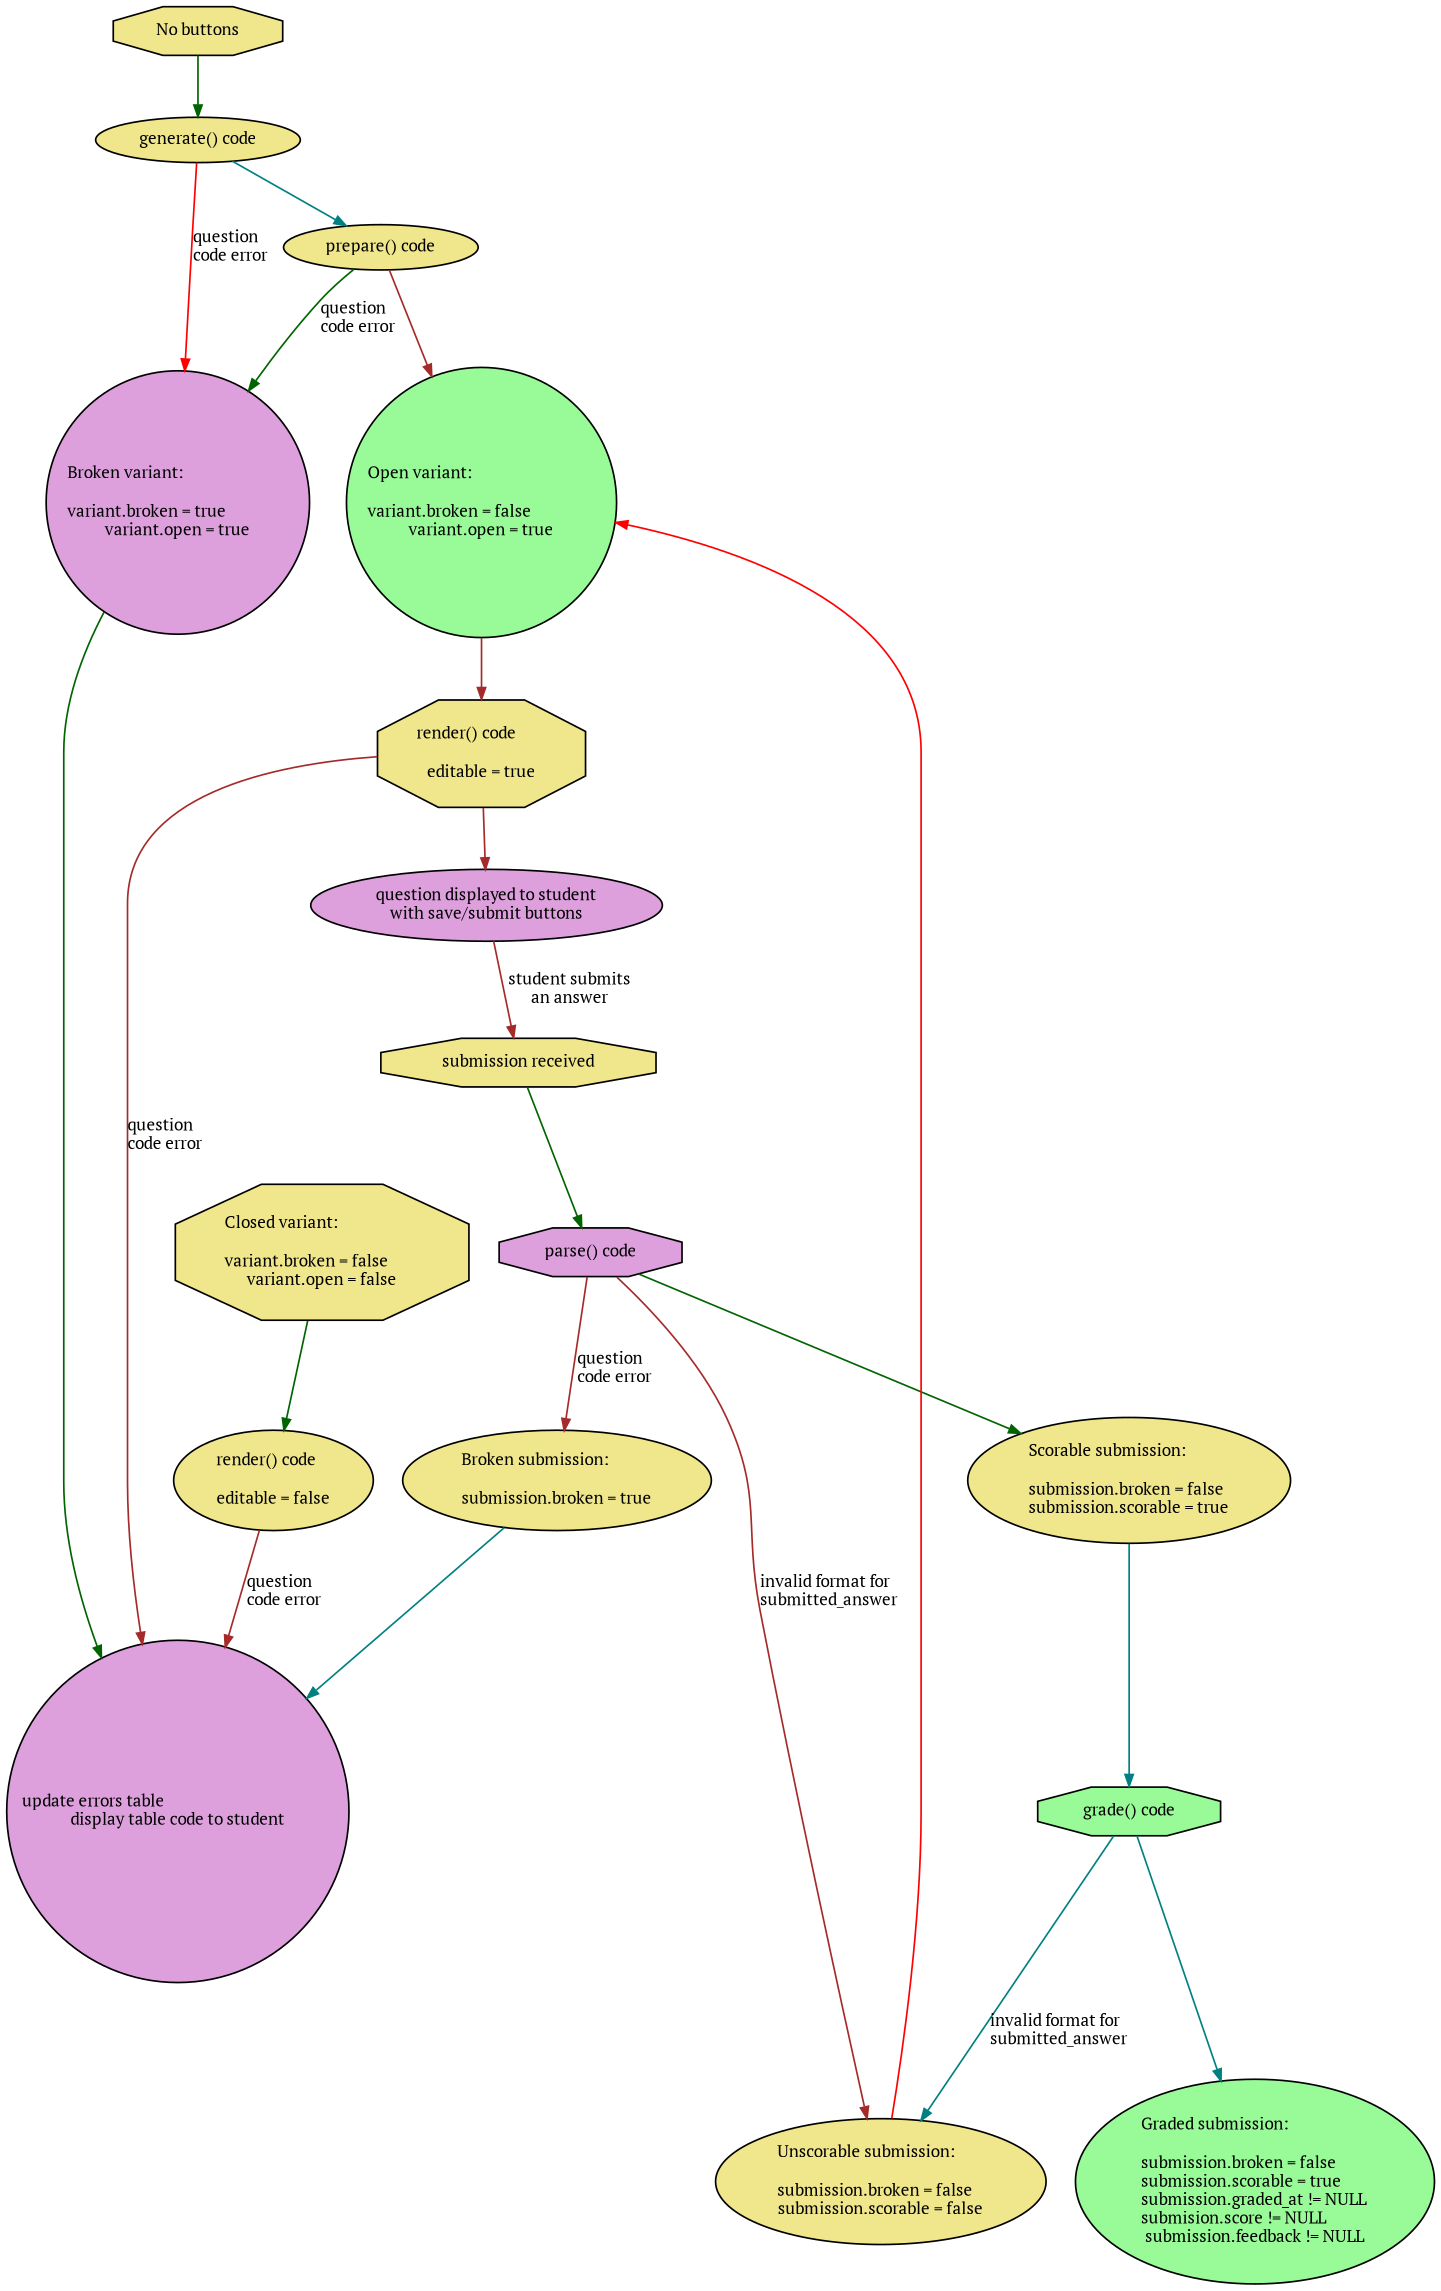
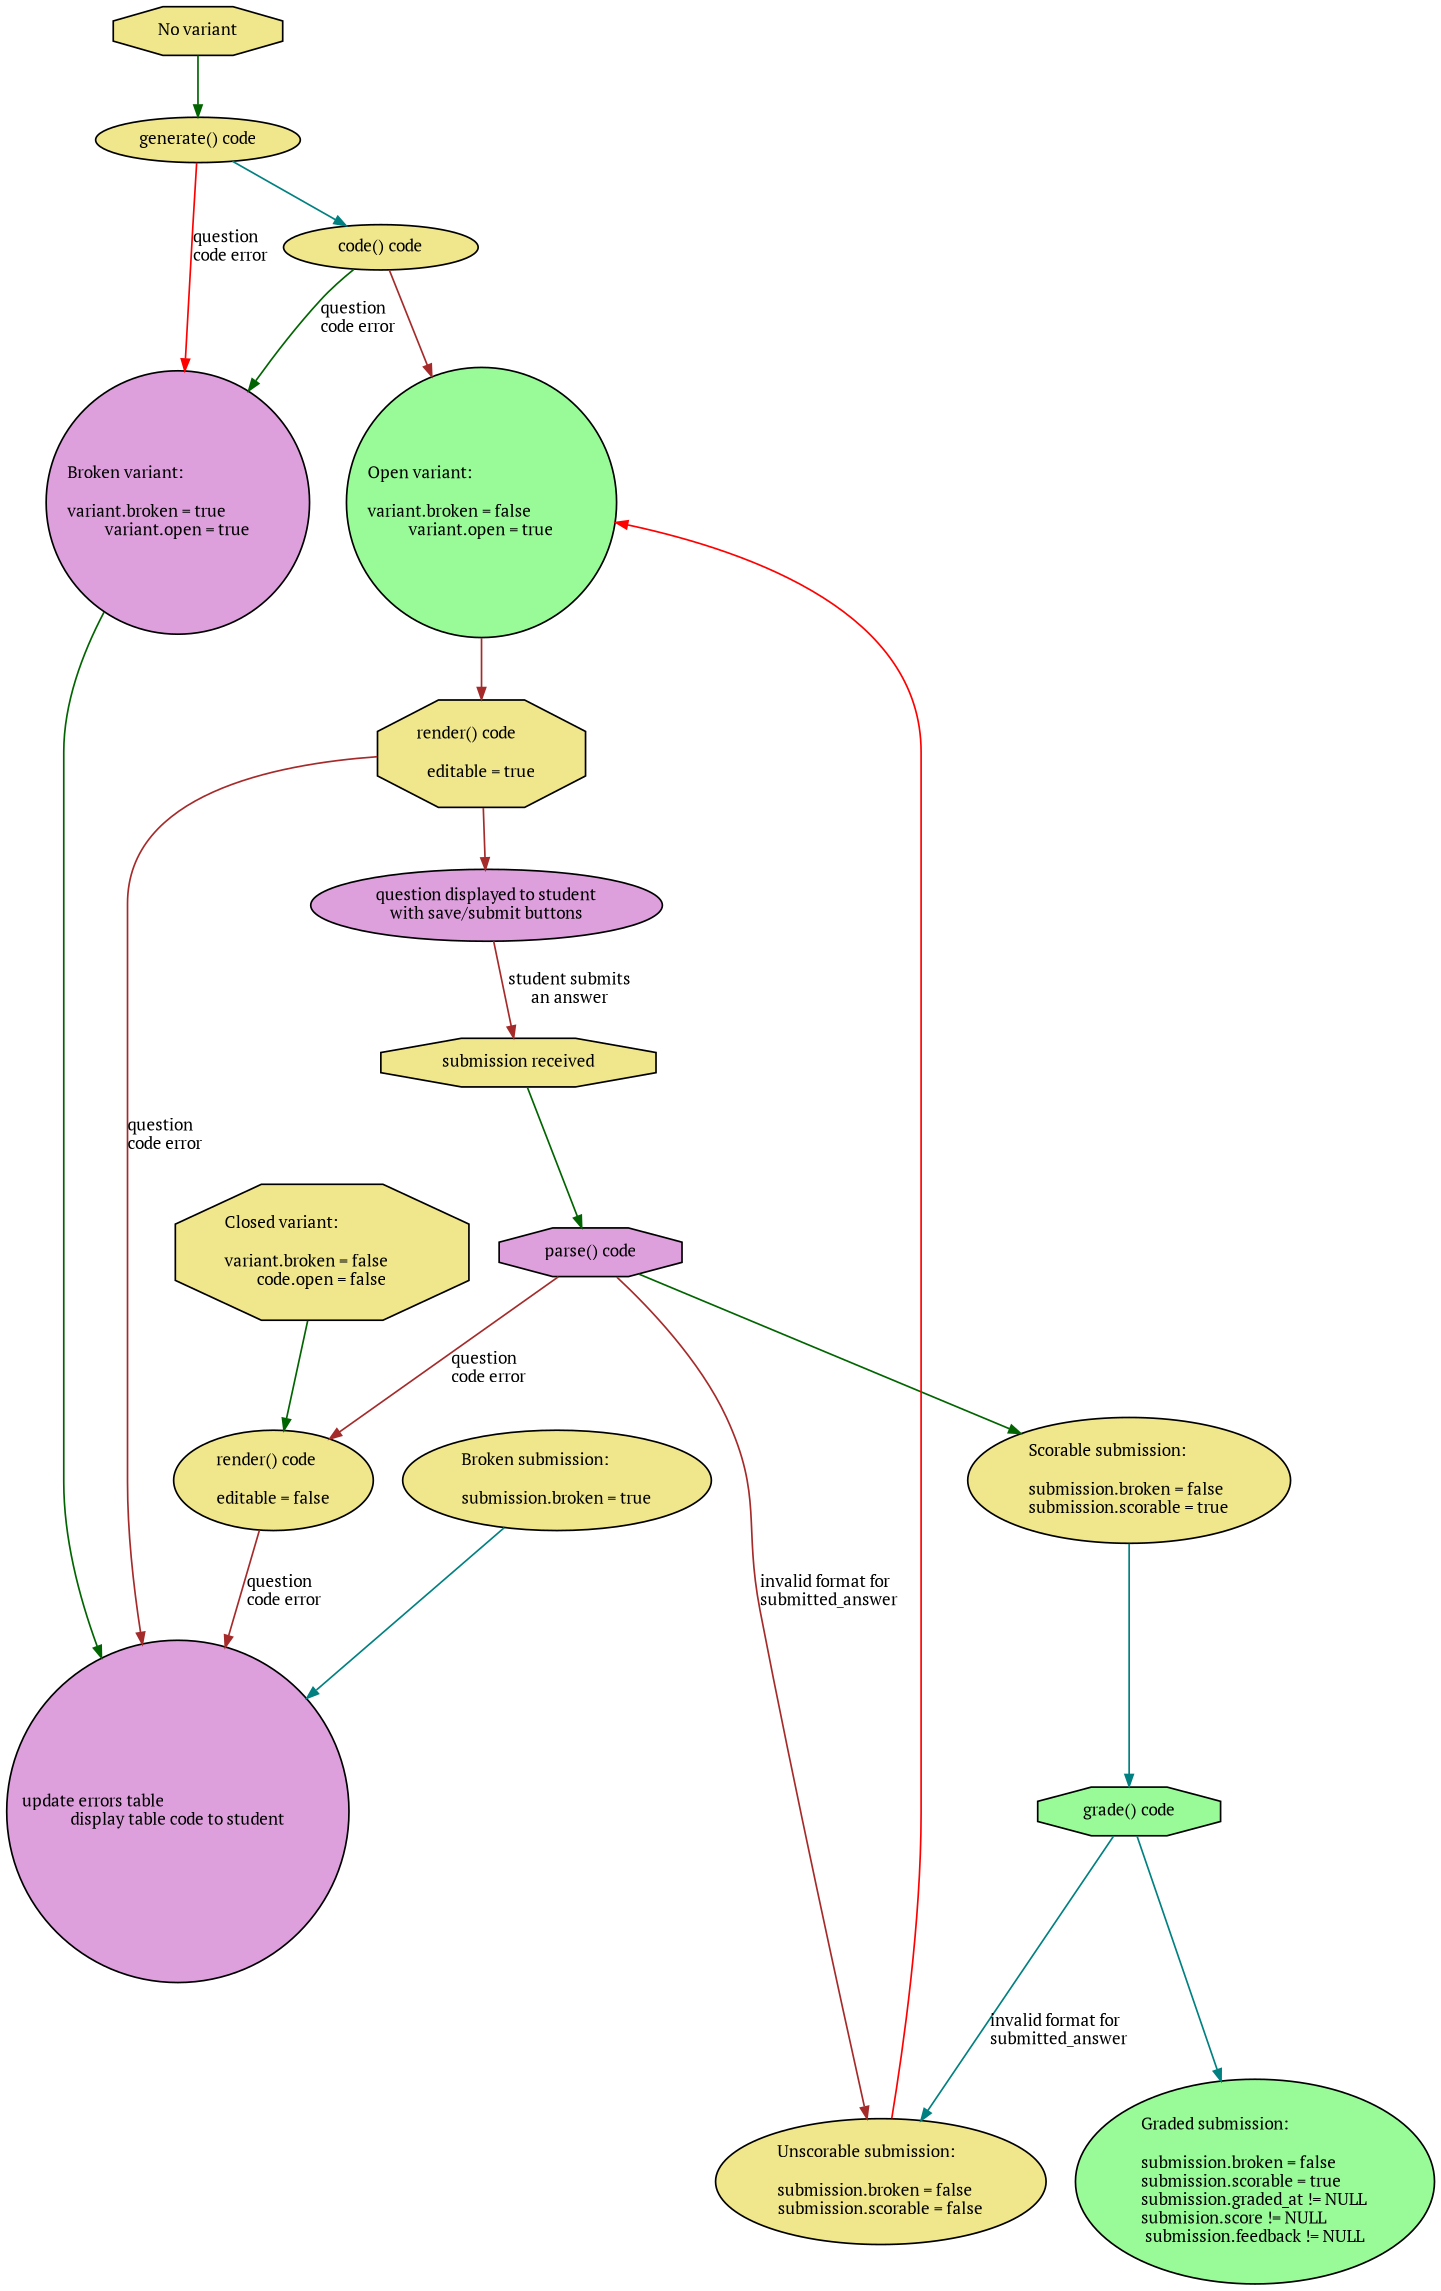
node "No buttons": label "No buttons" -> "No variant"
node "prepare() code": label "prepare() code" -> "code() code"
node "Closed variant: variant.broken = false variant.open = false": label "Closed variant: variant.broken = false variant.open = false" -> "Closed variant: variant.broken = false code.open = false"
edge "parse() code" -> "Broken submission: submission.broken = true": now "parse() code" -> "render() code editable = false"
